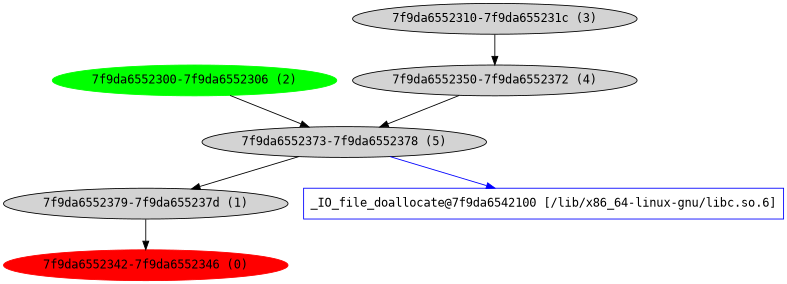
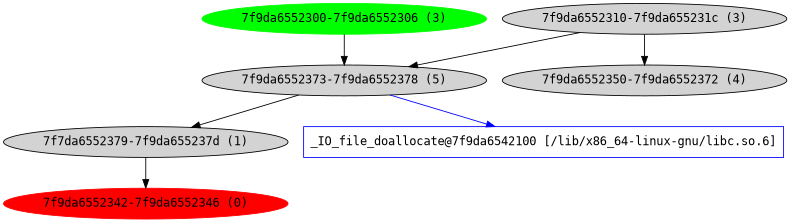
node "7f9da6552300-7f9da6552306 (2)": label "7f9da6552300-7f9da6552306 (2)" -> "7f9da6552300-7f9da6552306 (3)"
edge "7f9da6552350-7f9da6552372 (4)" -> "7f9da6552373-7f9da6552378 (5)": now "7f9da6552310-7f9da655231c (3)" -> "7f9da6552373-7f9da6552378 (5)"
node "7f9da6552379-7f9da655237d (1)": label "7f9da6552379-7f9da655237d (1)" -> "7f7da6552379-7f9da655237d (1)"
